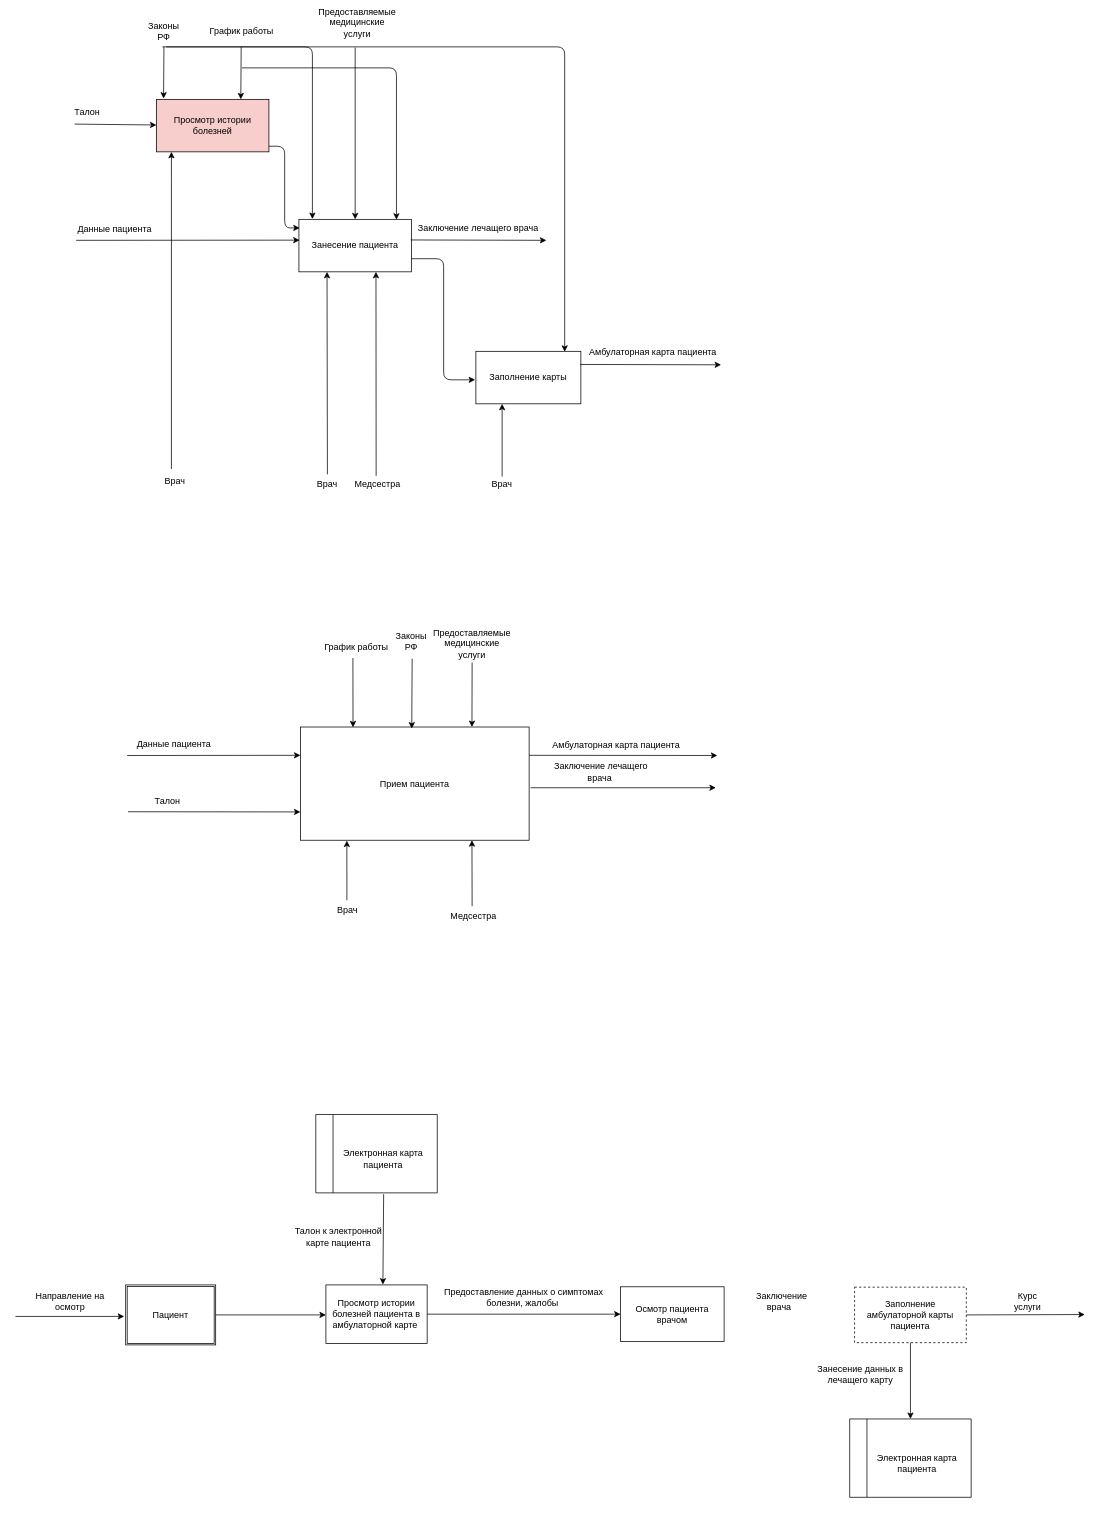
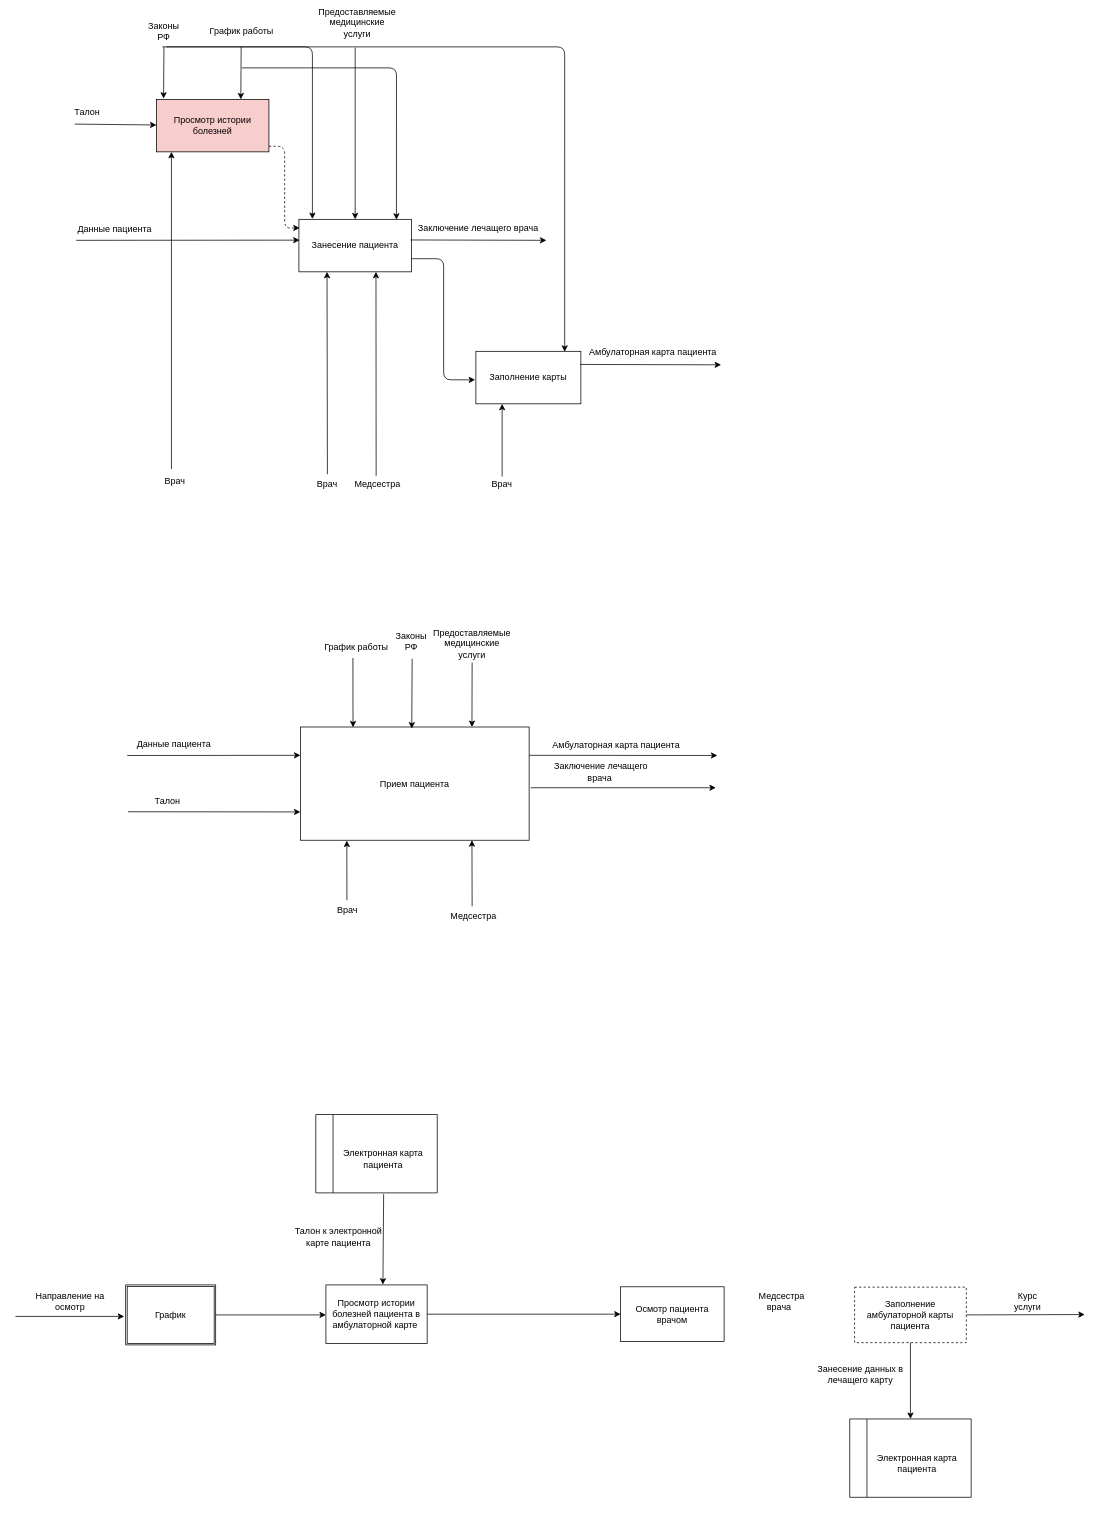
edge "Просмотр истории болезней" -> "Занесение пациента": style solid -> dashed
node "Предоставление данных о симптомах болезни, жалобы": removed
node "Заключение врача": label "Заключение врача" -> "Медсестра врача"
node "Пациент": label "Пациент" -> "График"
